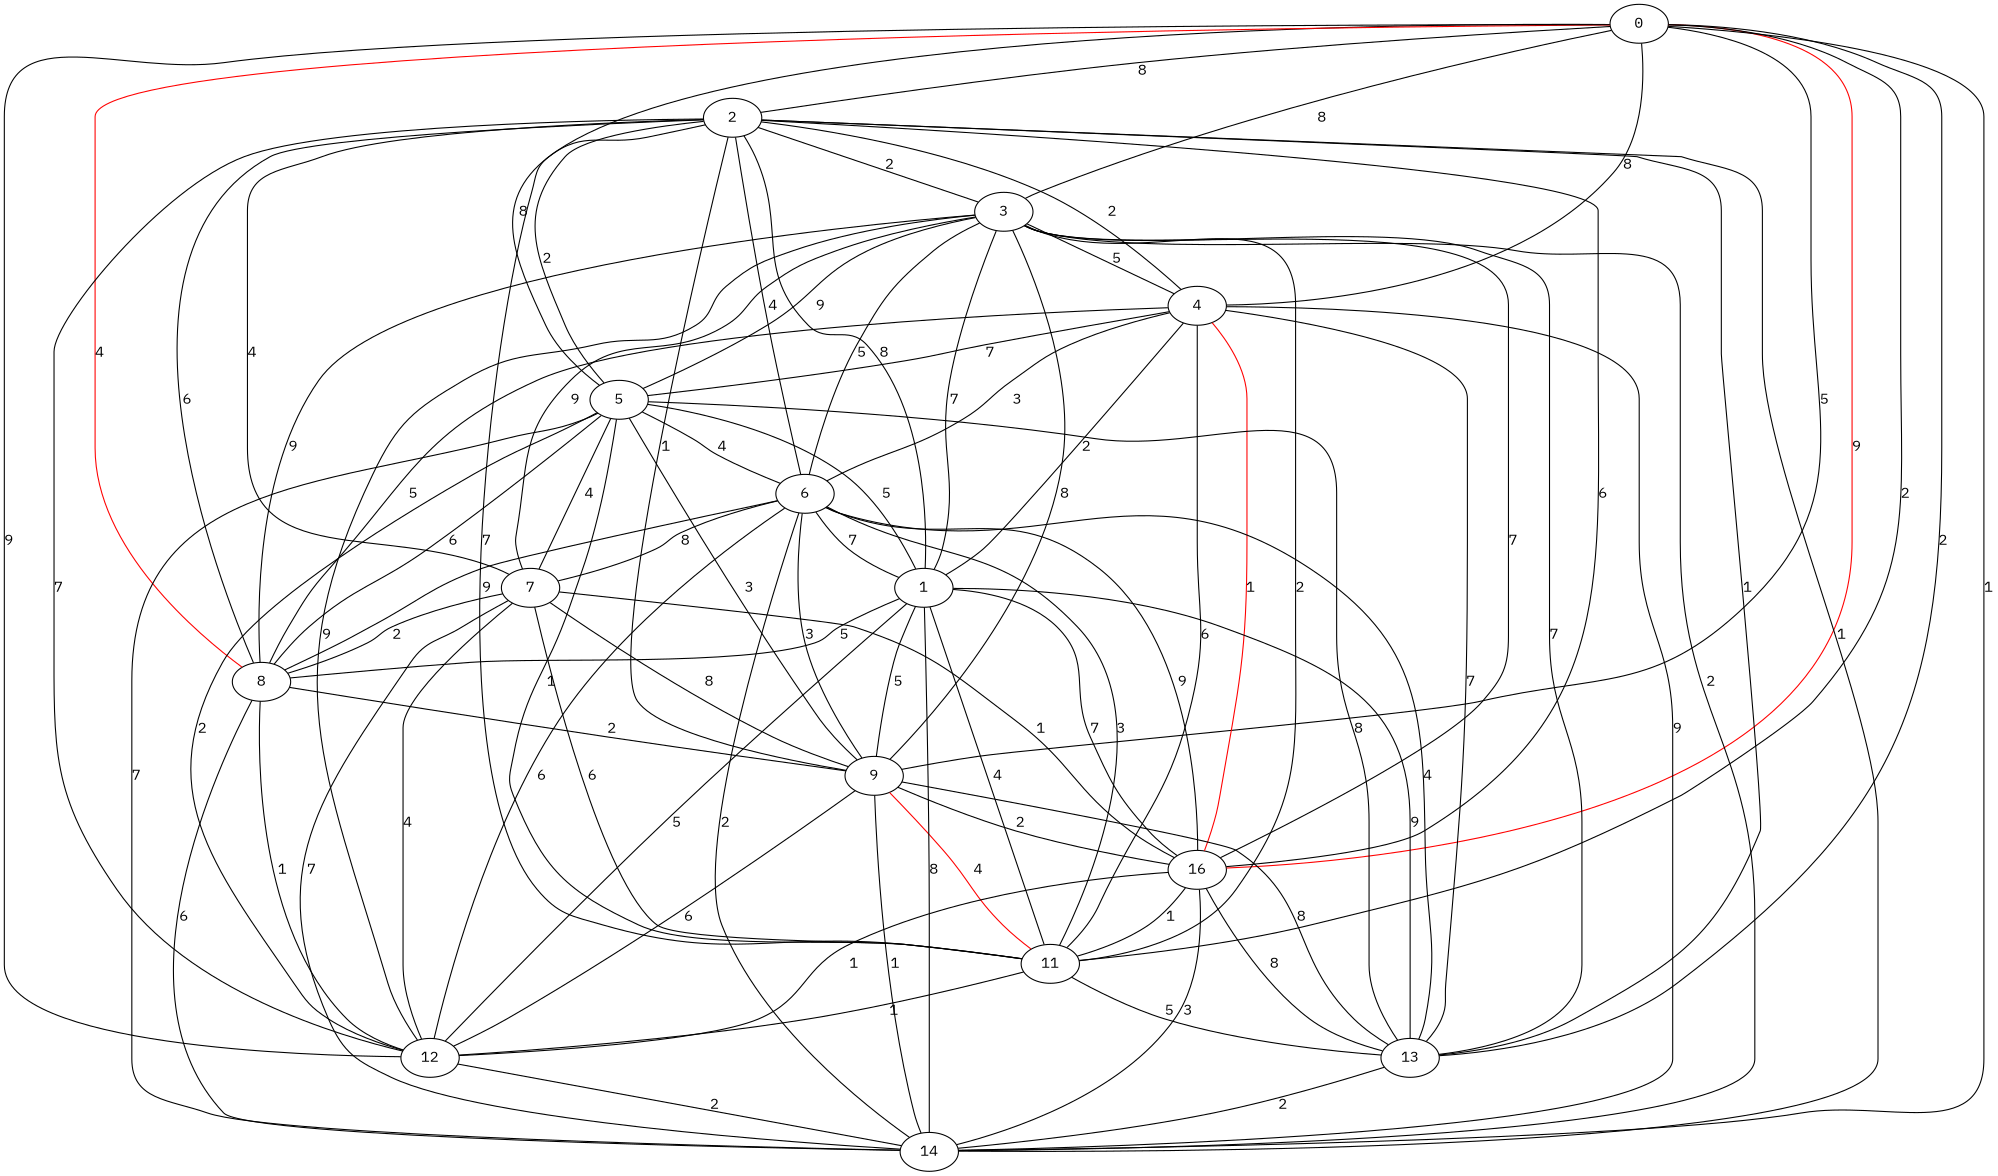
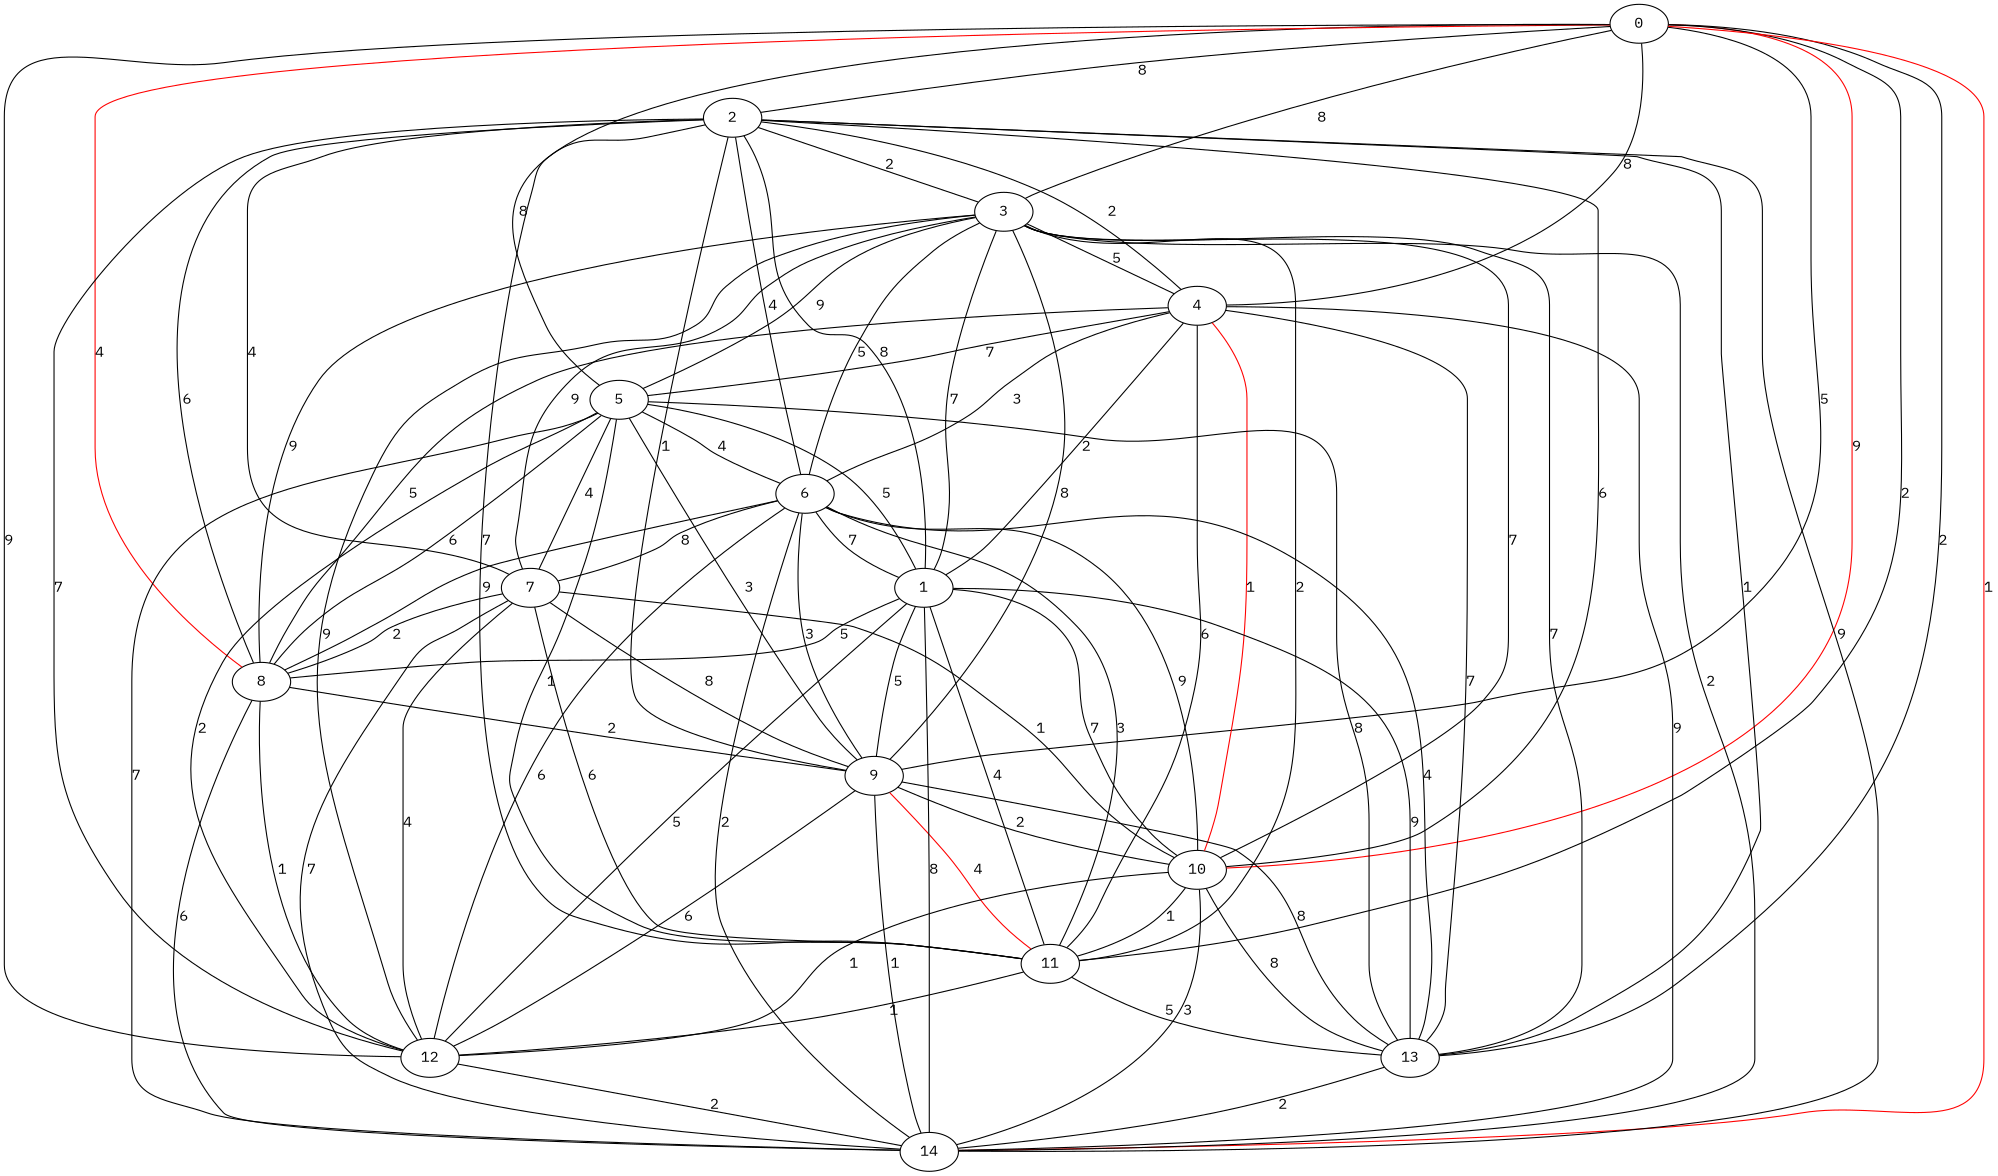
edge "2" -- "5": removed, label "2"
edge "2" -- "14": label "1" -> "9"
node "16": label "16" -> "10"
edge "0" -- "14": color black -> red
